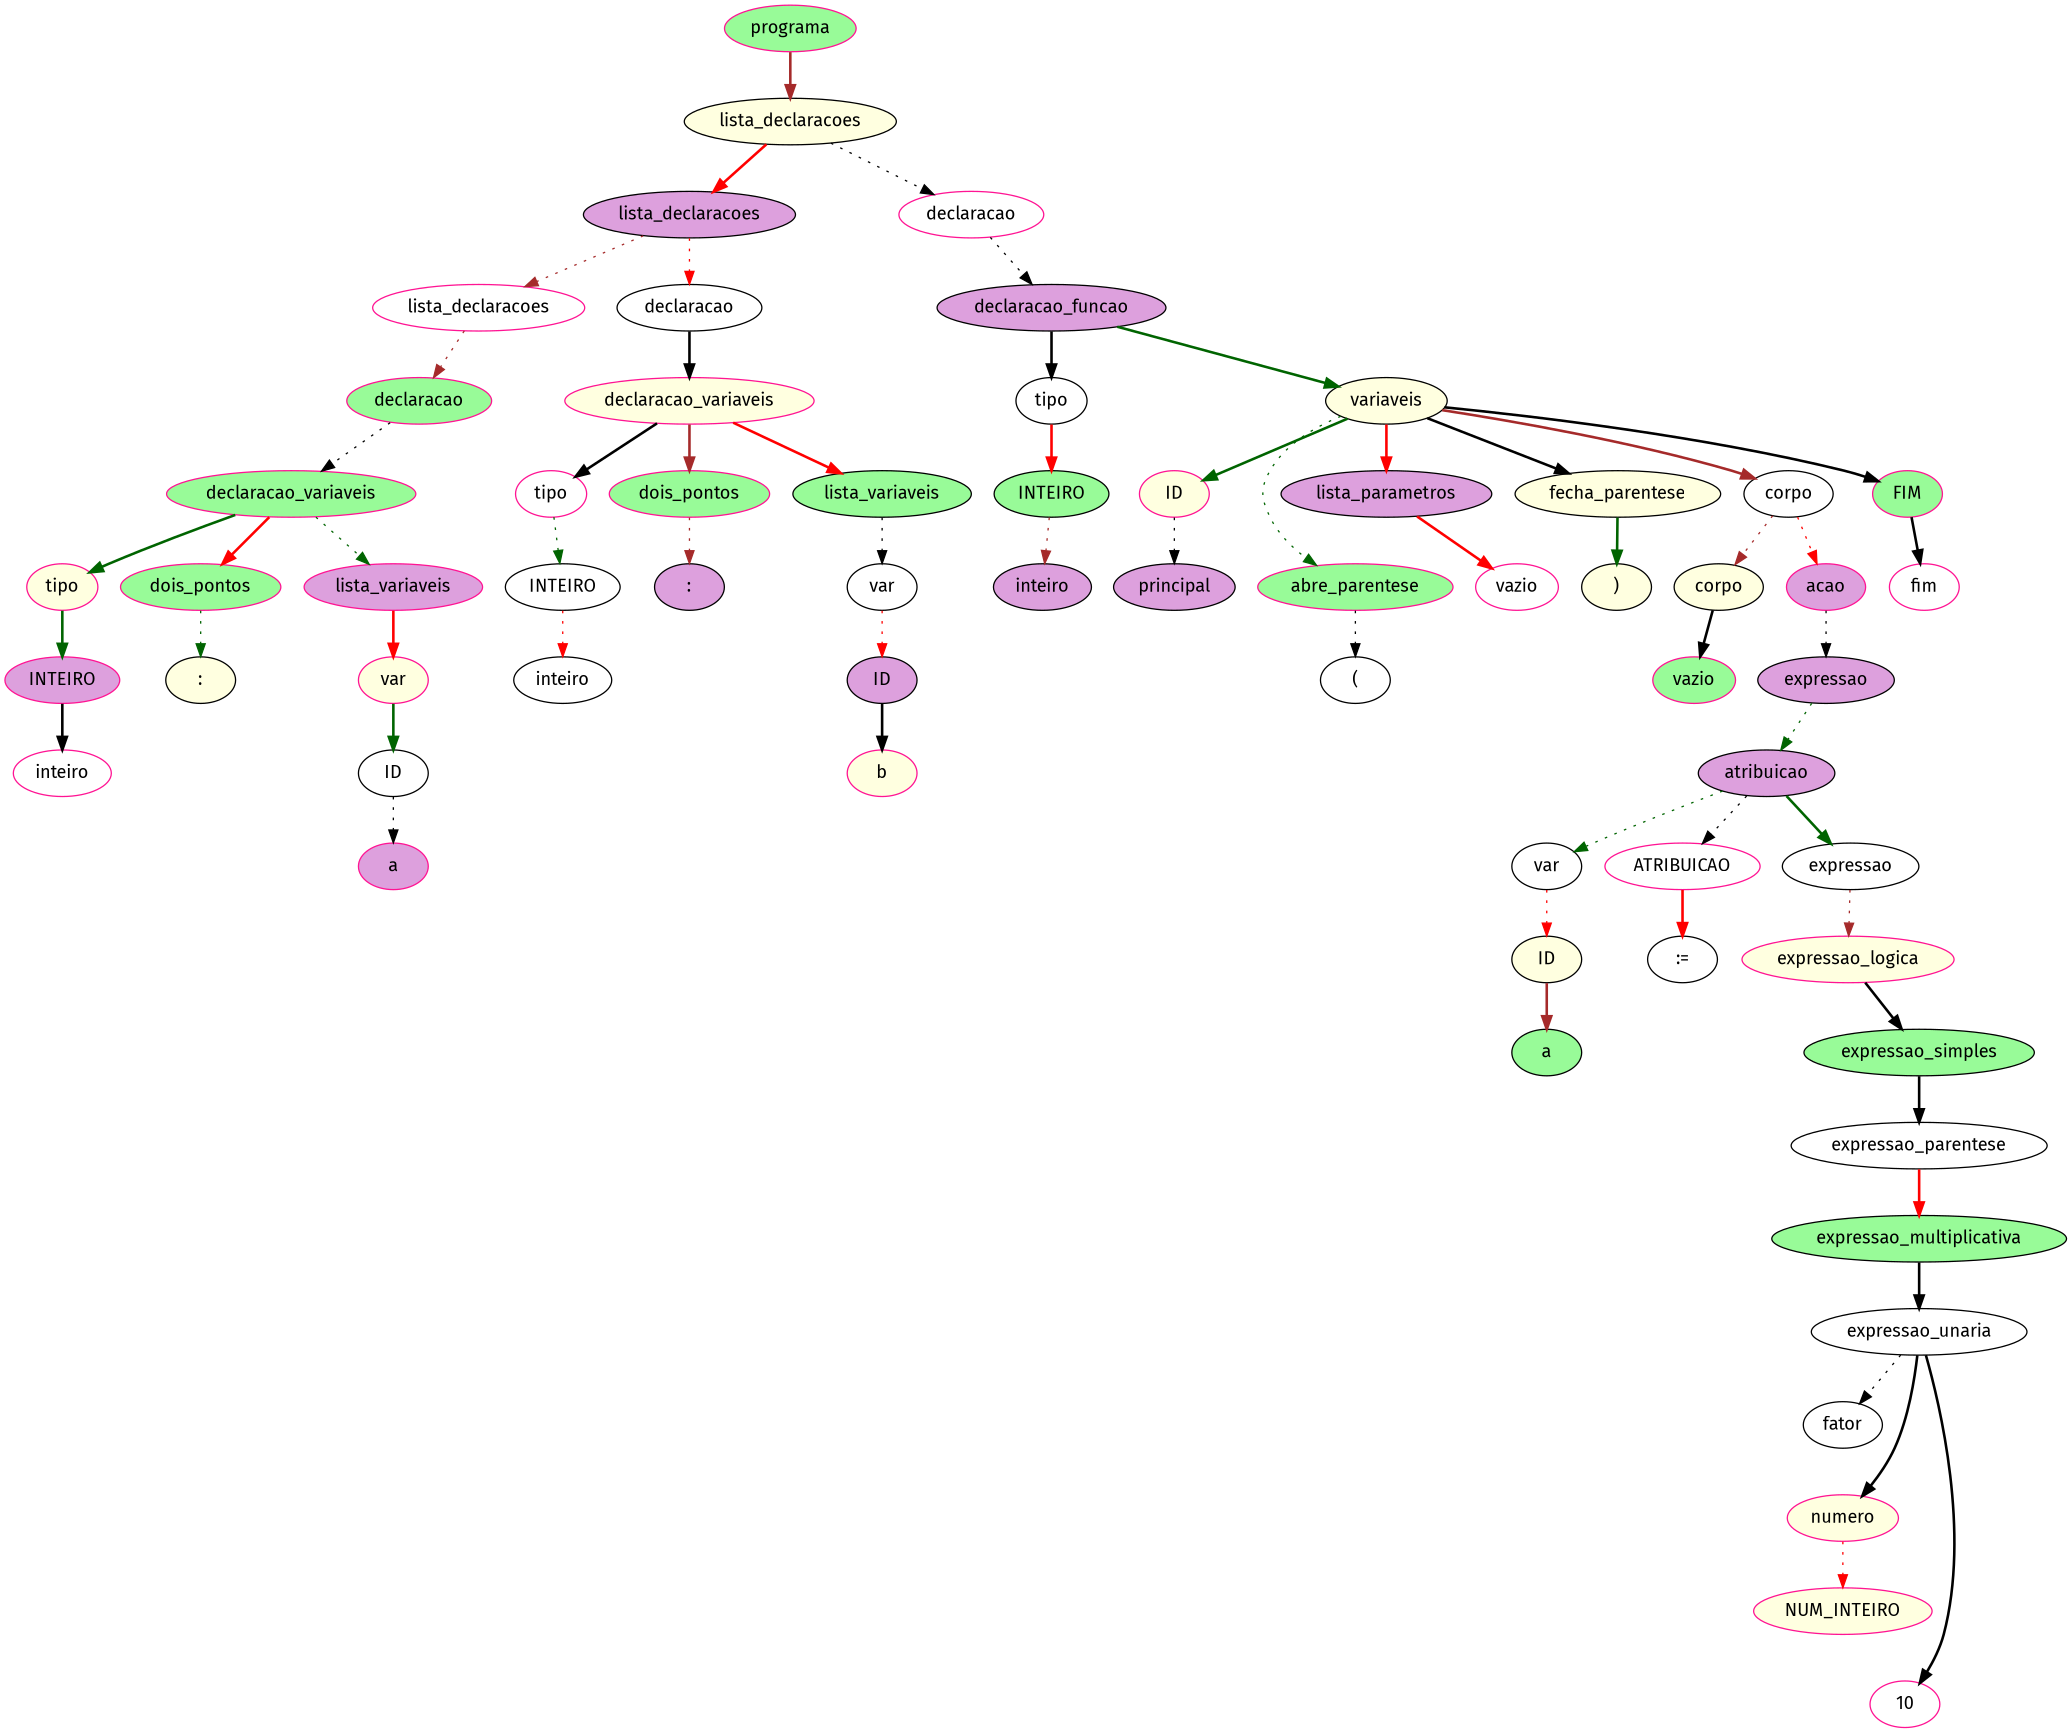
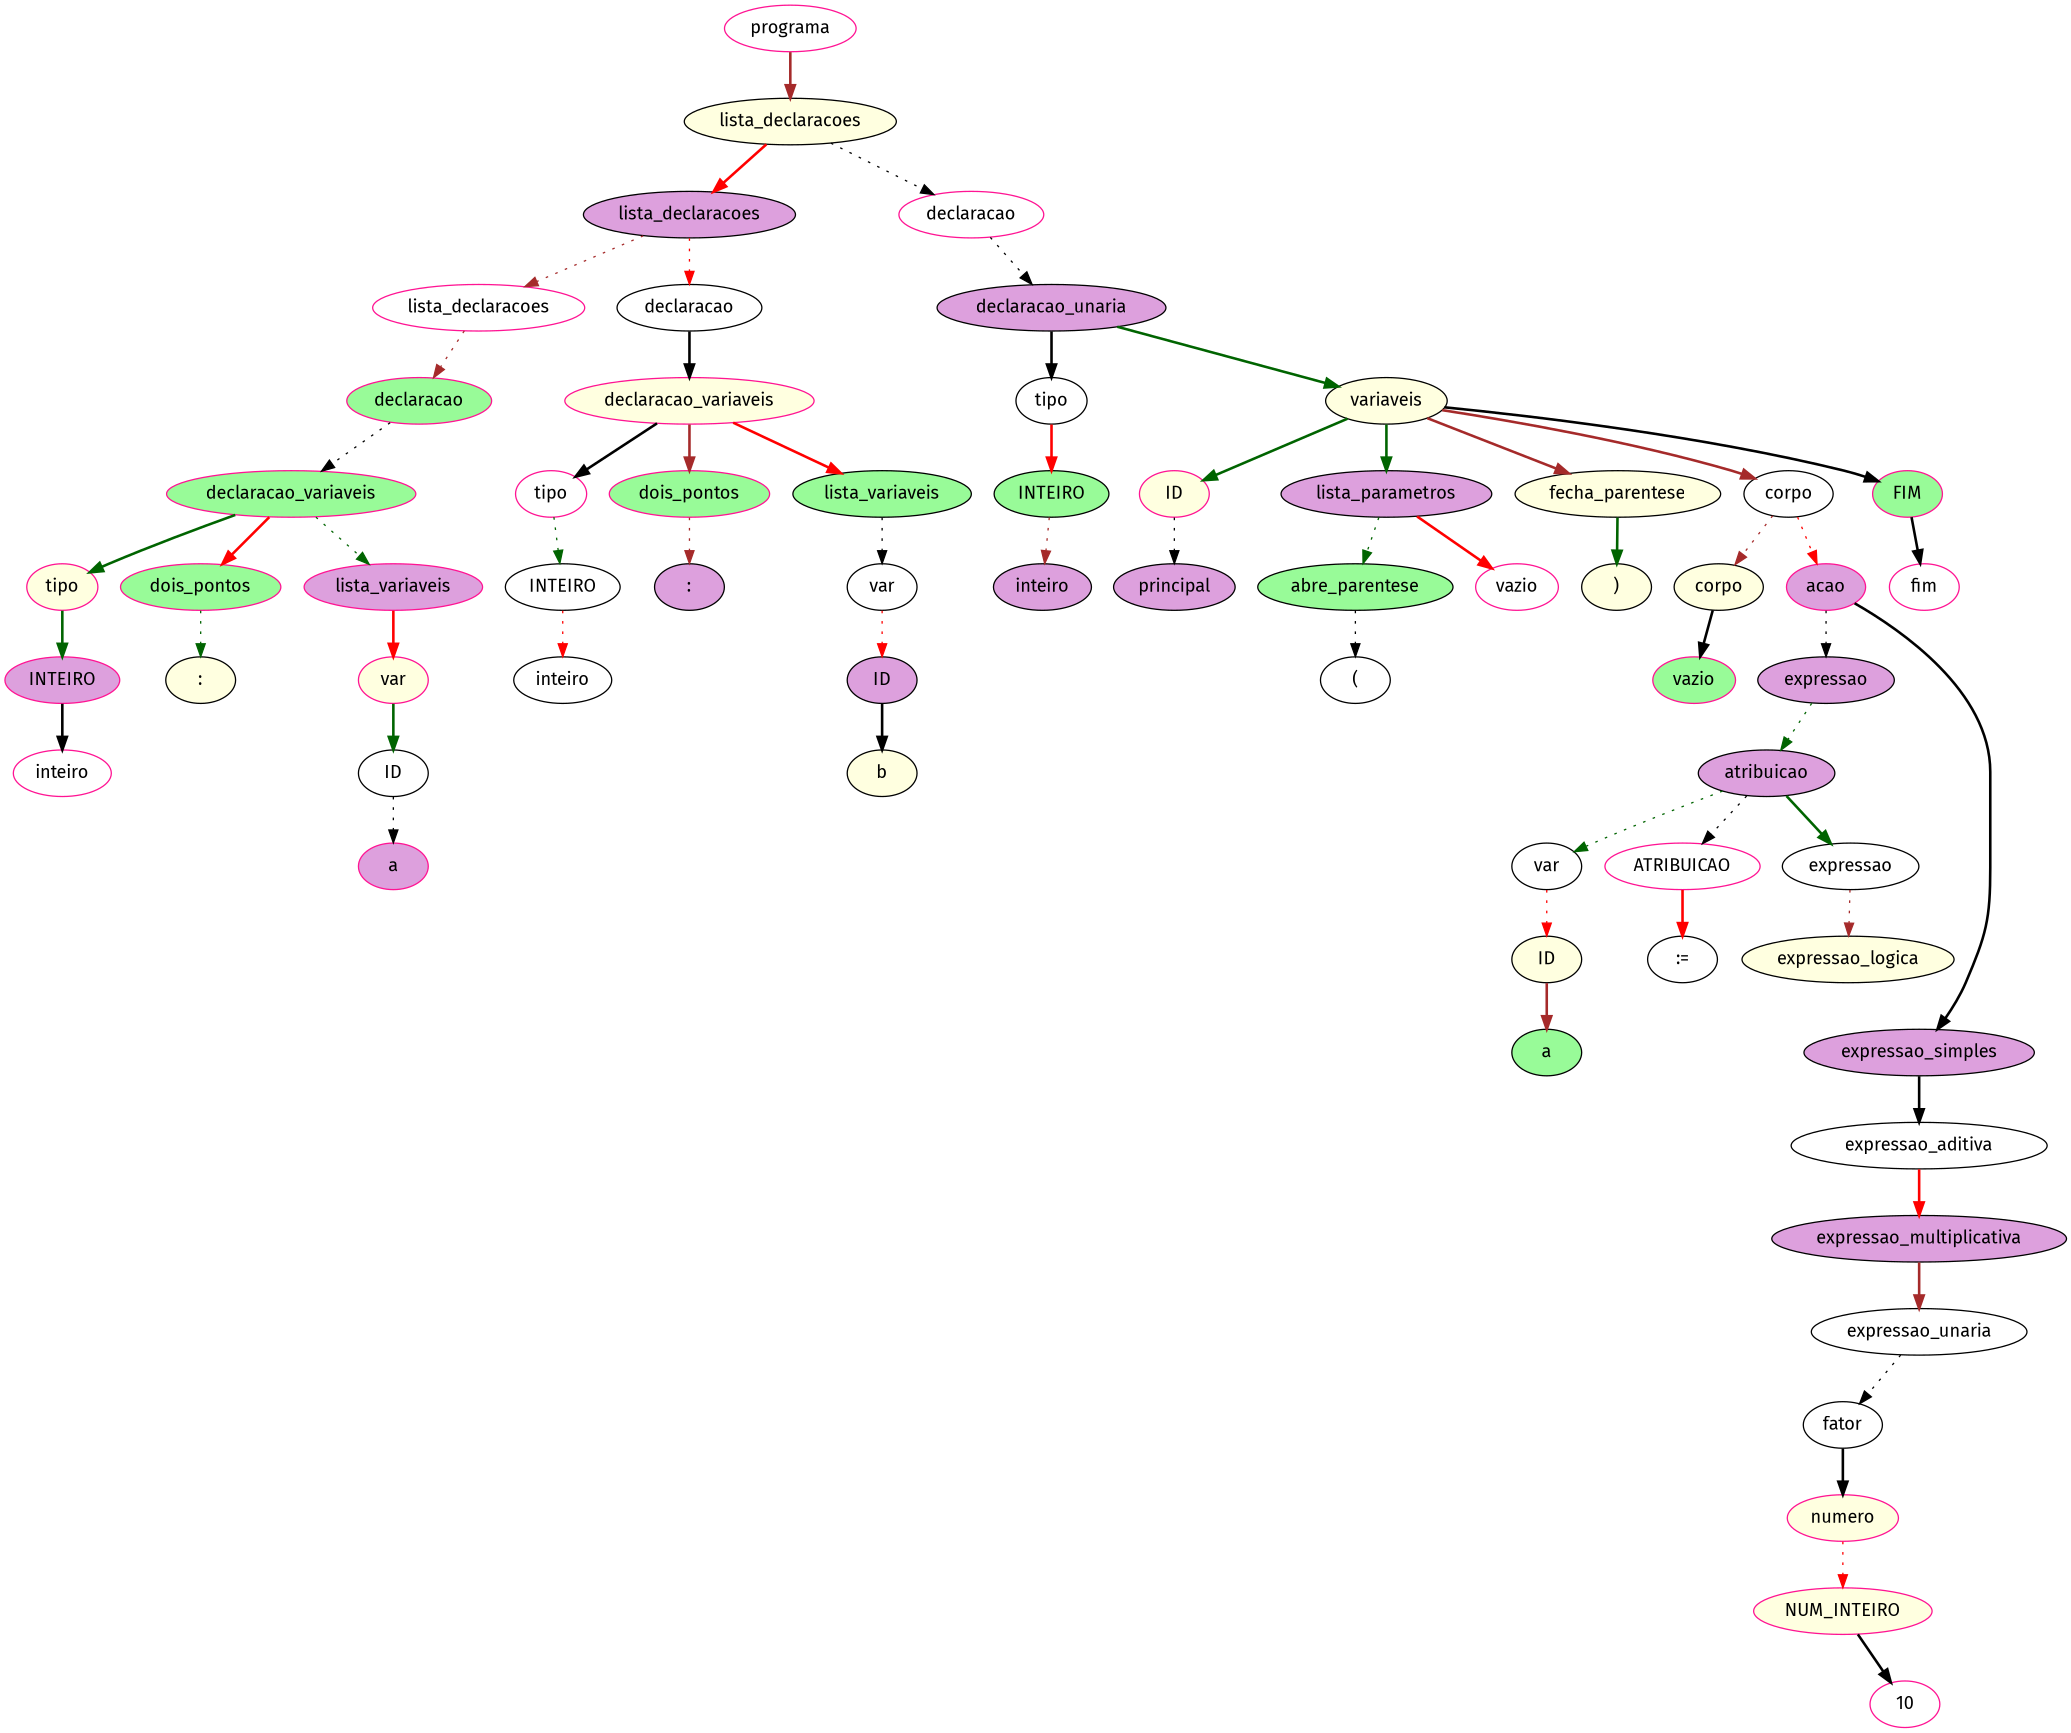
node "programa": fillcolor palegreen -> white
node "declaracao_funcao": label "declaracao_funcao" -> "declaracao_unaria"
edge "variaveis" -> "lista_parametros": color red -> darkgreen
edge "variaveis" -> "fecha_parentese": color black -> brown
edge "variaveis" -> "abre_parentese": now "lista_parametros" -> "abre_parentese"
node "abre_parentese": color deeppink -> black
node "b": color deeppink -> black
node "expressao_logica": color deeppink -> black
edge "expressao_logica" -> "expressao_simples": now "acao" -> "expressao_simples"
node "expressao_simples": fillcolor palegreen -> plum
node "expressao_parentese": label "expressao_parentese" -> "expressao_aditiva"
node "expressao_multiplicativa": fillcolor palegreen -> plum
edge "expressao_multiplicativa" -> "expressao_unaria": color black -> brown
edge "expressao_unaria" -> "numero": now "fator" -> "numero"
edge "expressao_unaria" -> "10": now "NUM_INTEIRO" -> "10"
